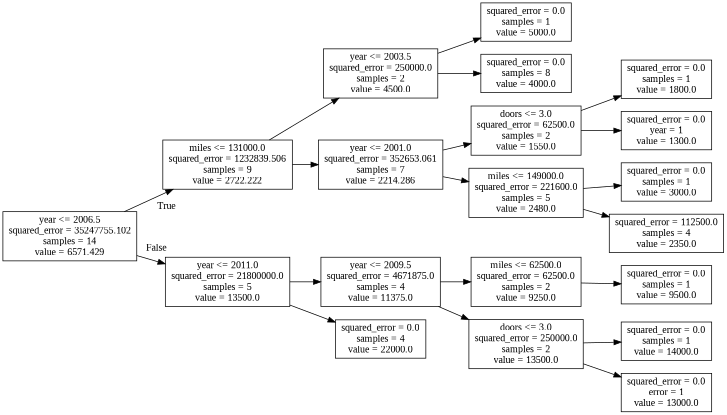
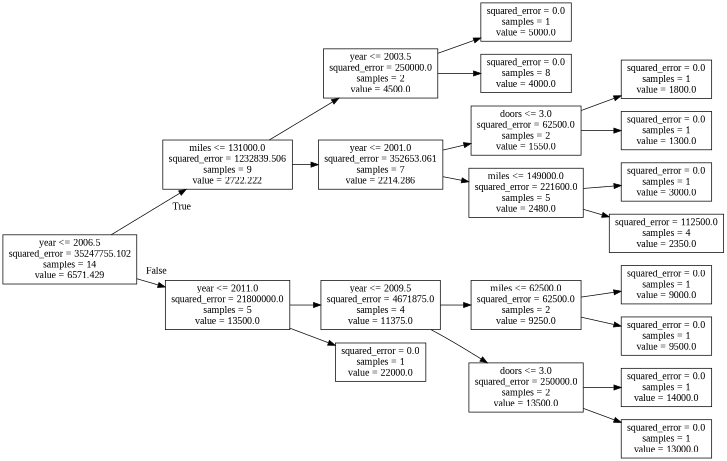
node "squared_error = 0.0 year = 1 value = 1300.0": label "squared_error = 0.0 year = 1 value = 1300.0" -> "squared_error = 0.0 samples = 1 value = 1300.0"
node "squared_error = 0.0 samples = 1 value = 9000.0": added
node "squared_error = 0.0 samples = 4 value = 22000.0": label "squared_error = 0.0 samples = 4 value = 22000.0" -> "squared_error = 0.0 samples = 1 value = 22000.0"
node "squared_error = 0.0 error = 1 value = 13000.0": label "squared_error = 0.0 error = 1 value = 13000.0" -> "squared_error = 0.0 samples = 1 value = 13000.0"
